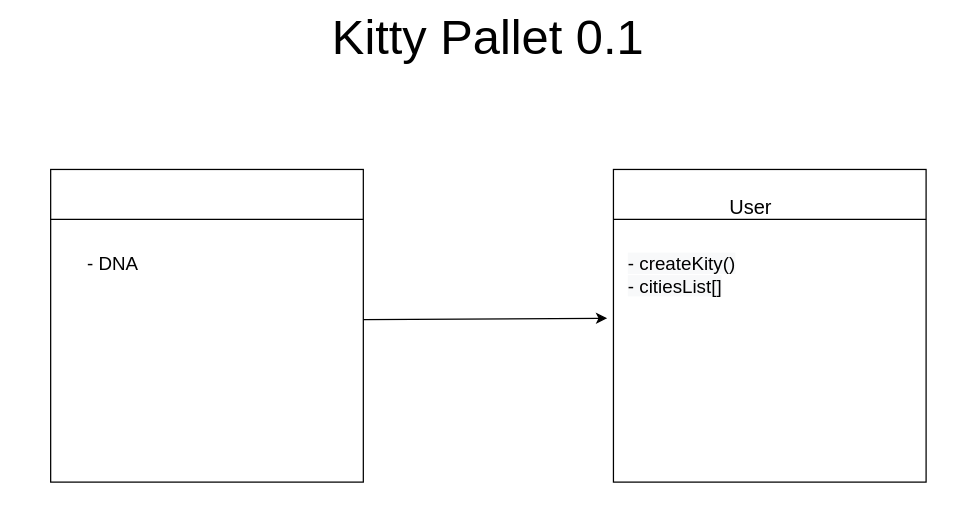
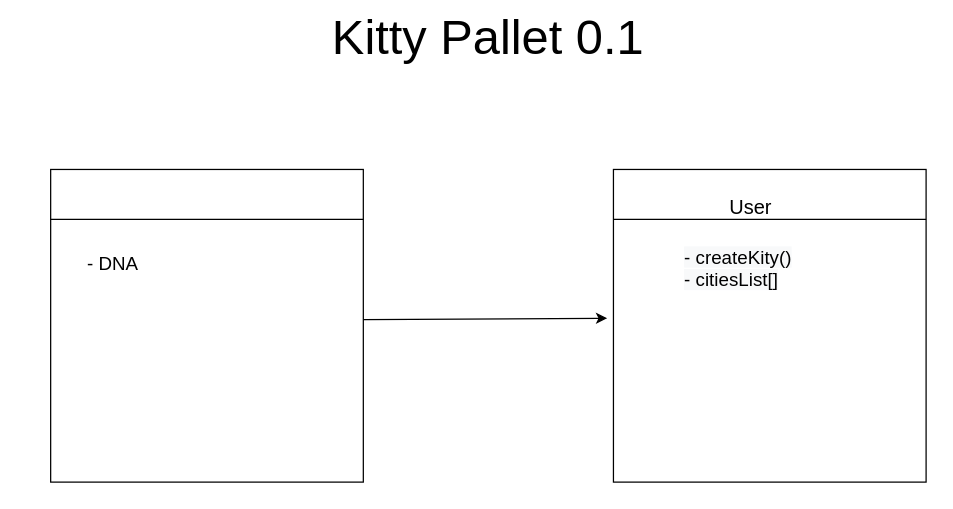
node "- createKity() - citiesList[]": moved (732, 319) -> (788, 313)
